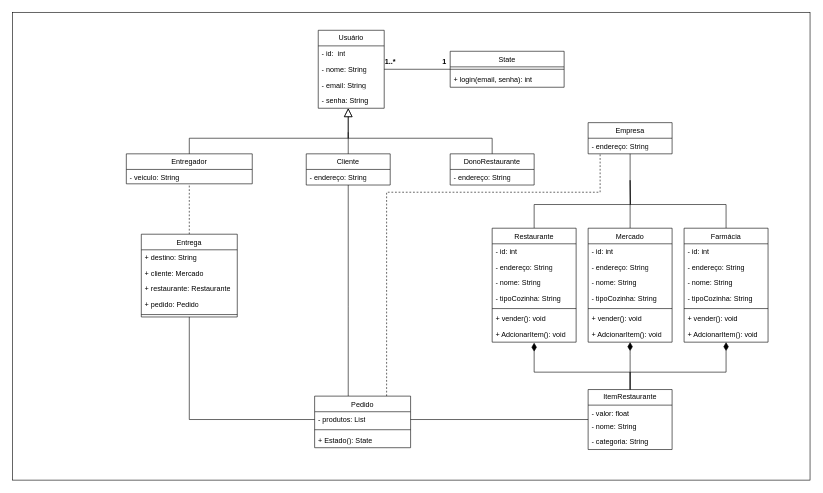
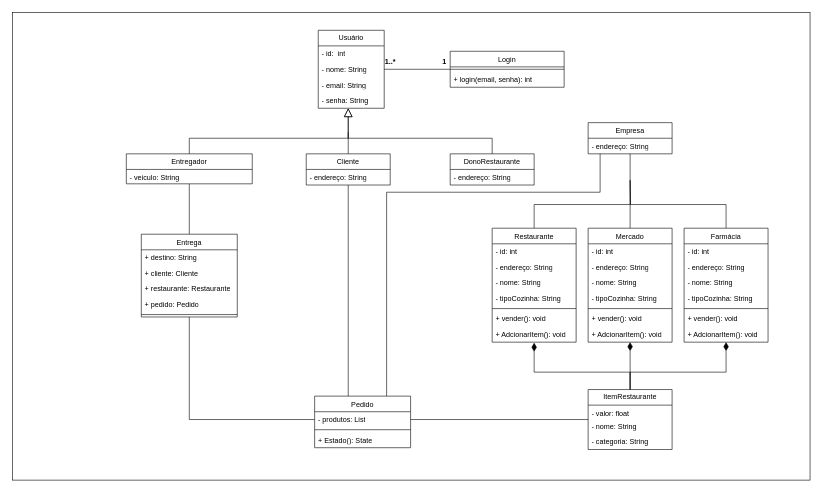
node "State": label "State" -> "Login"
edge "Empresa" -- "Pedido": style dashed -> solid
edge "Entregador" -- "Entrega": style dashed -> solid
node "+ cliente: Mercado": label "+ cliente: Mercado" -> "+ cliente: Cliente"
